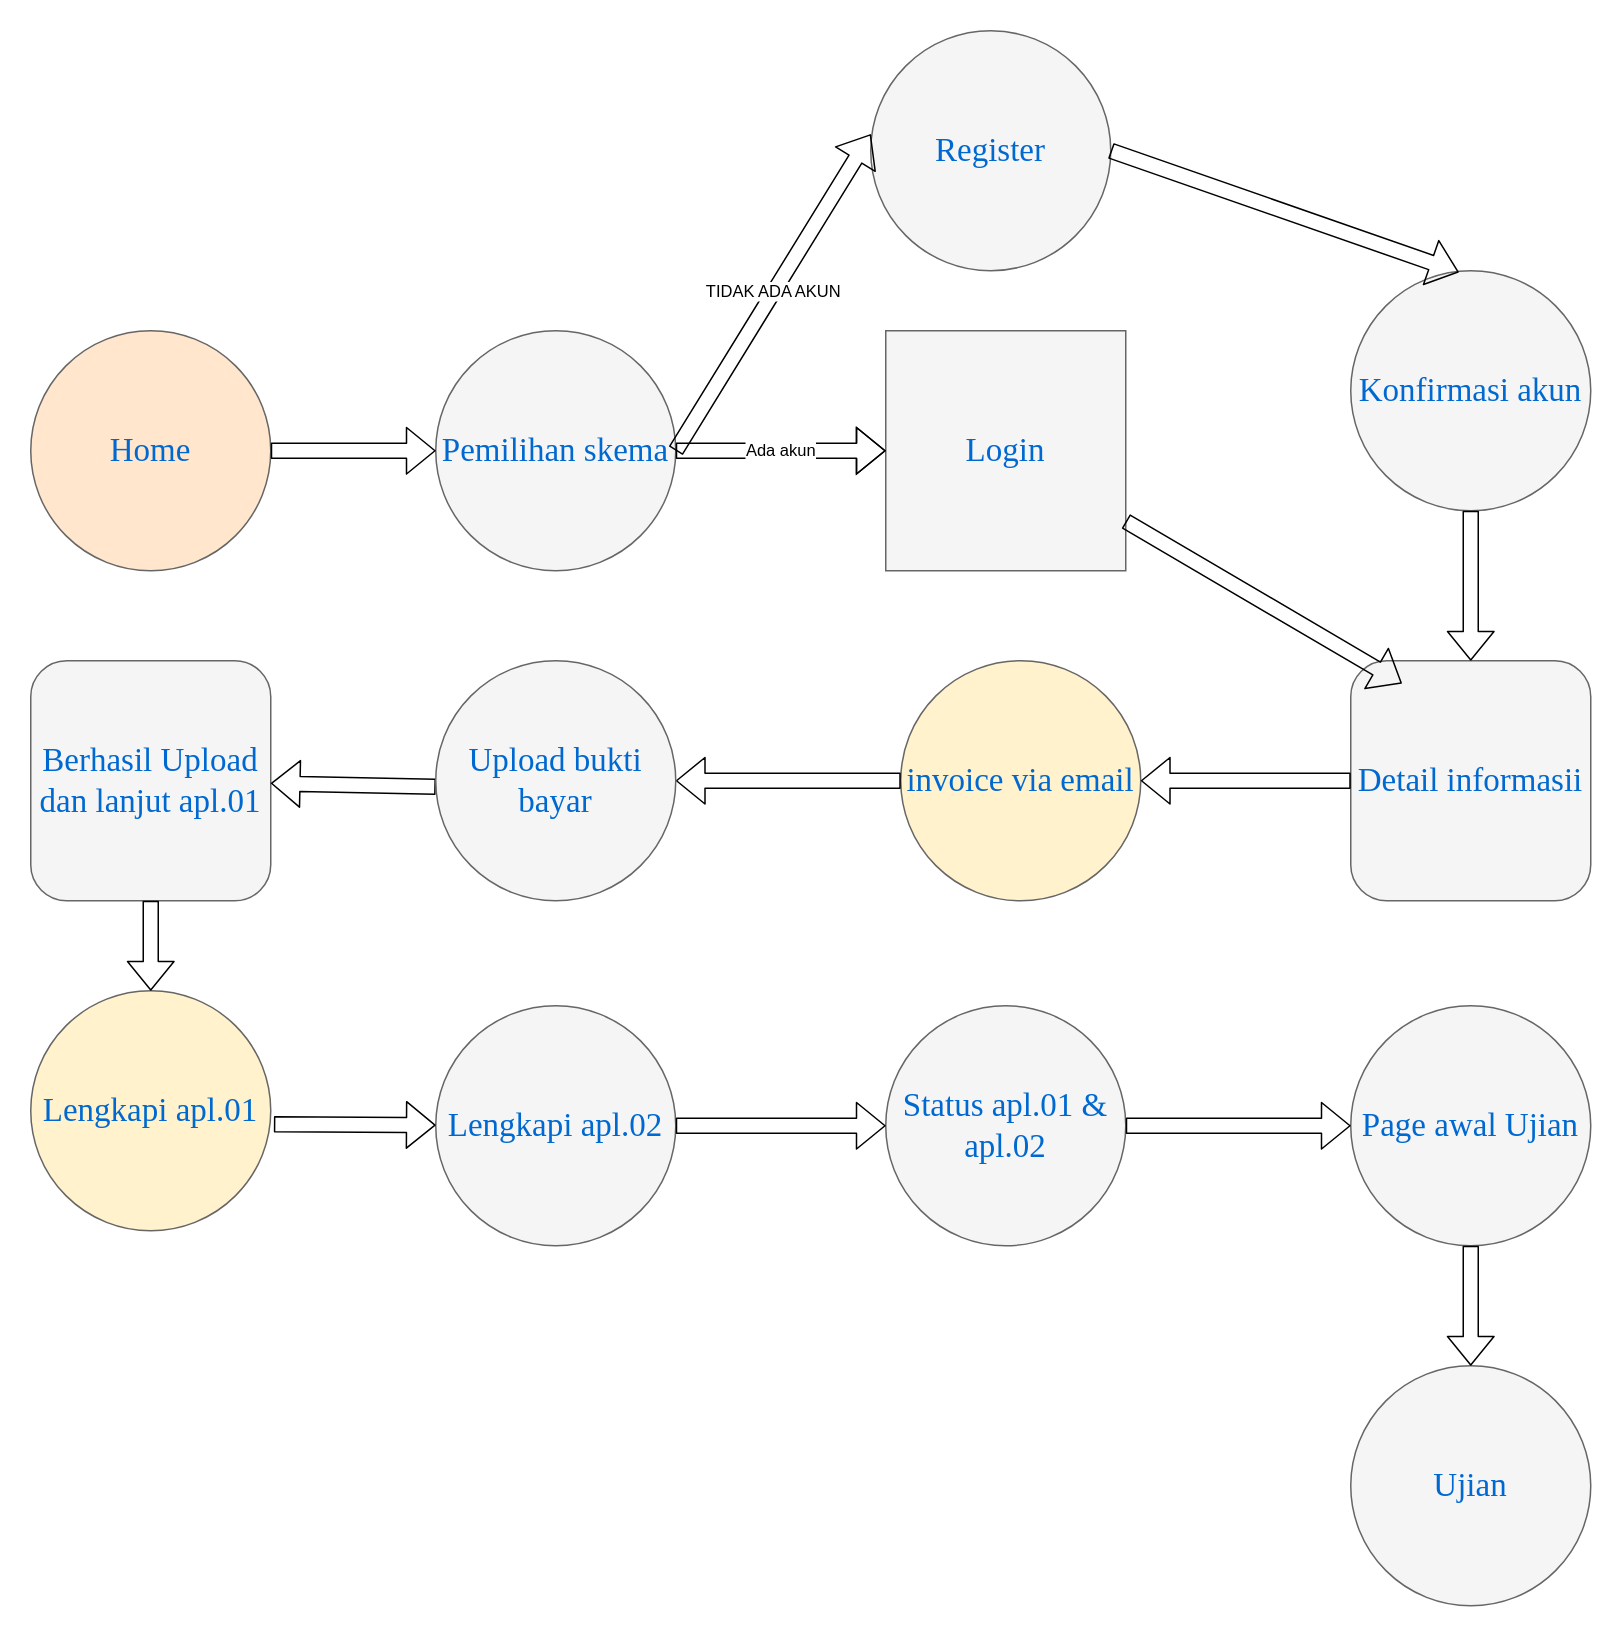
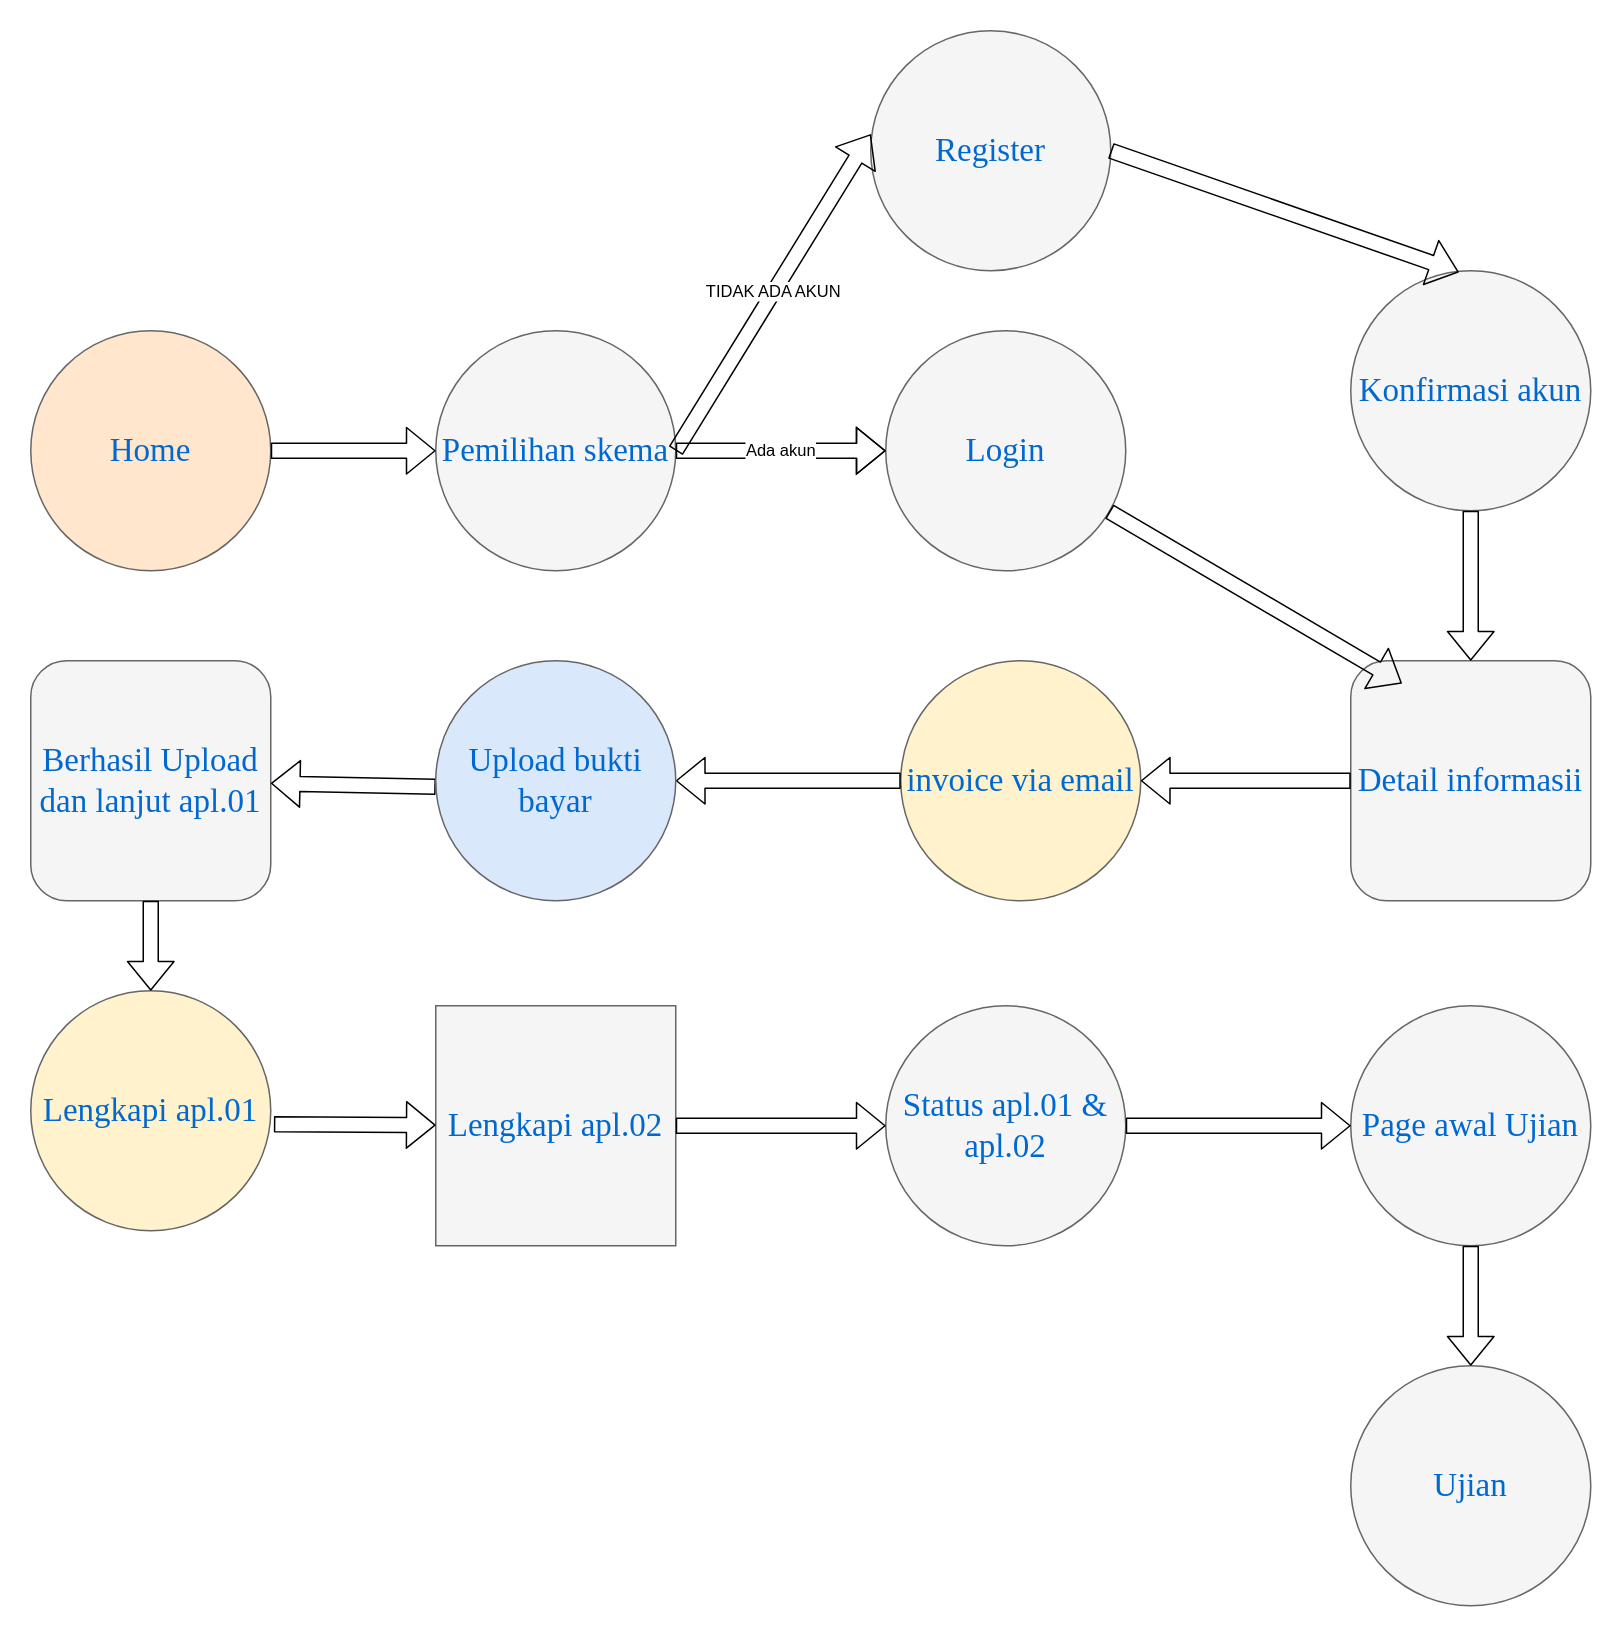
node "Login": shape rectangle -> ellipse
node "Upload bukti bayar": fillcolor #f5f5f5 -> #dae8fc
node "Lengkapi apl.02": shape ellipse -> rectangle
